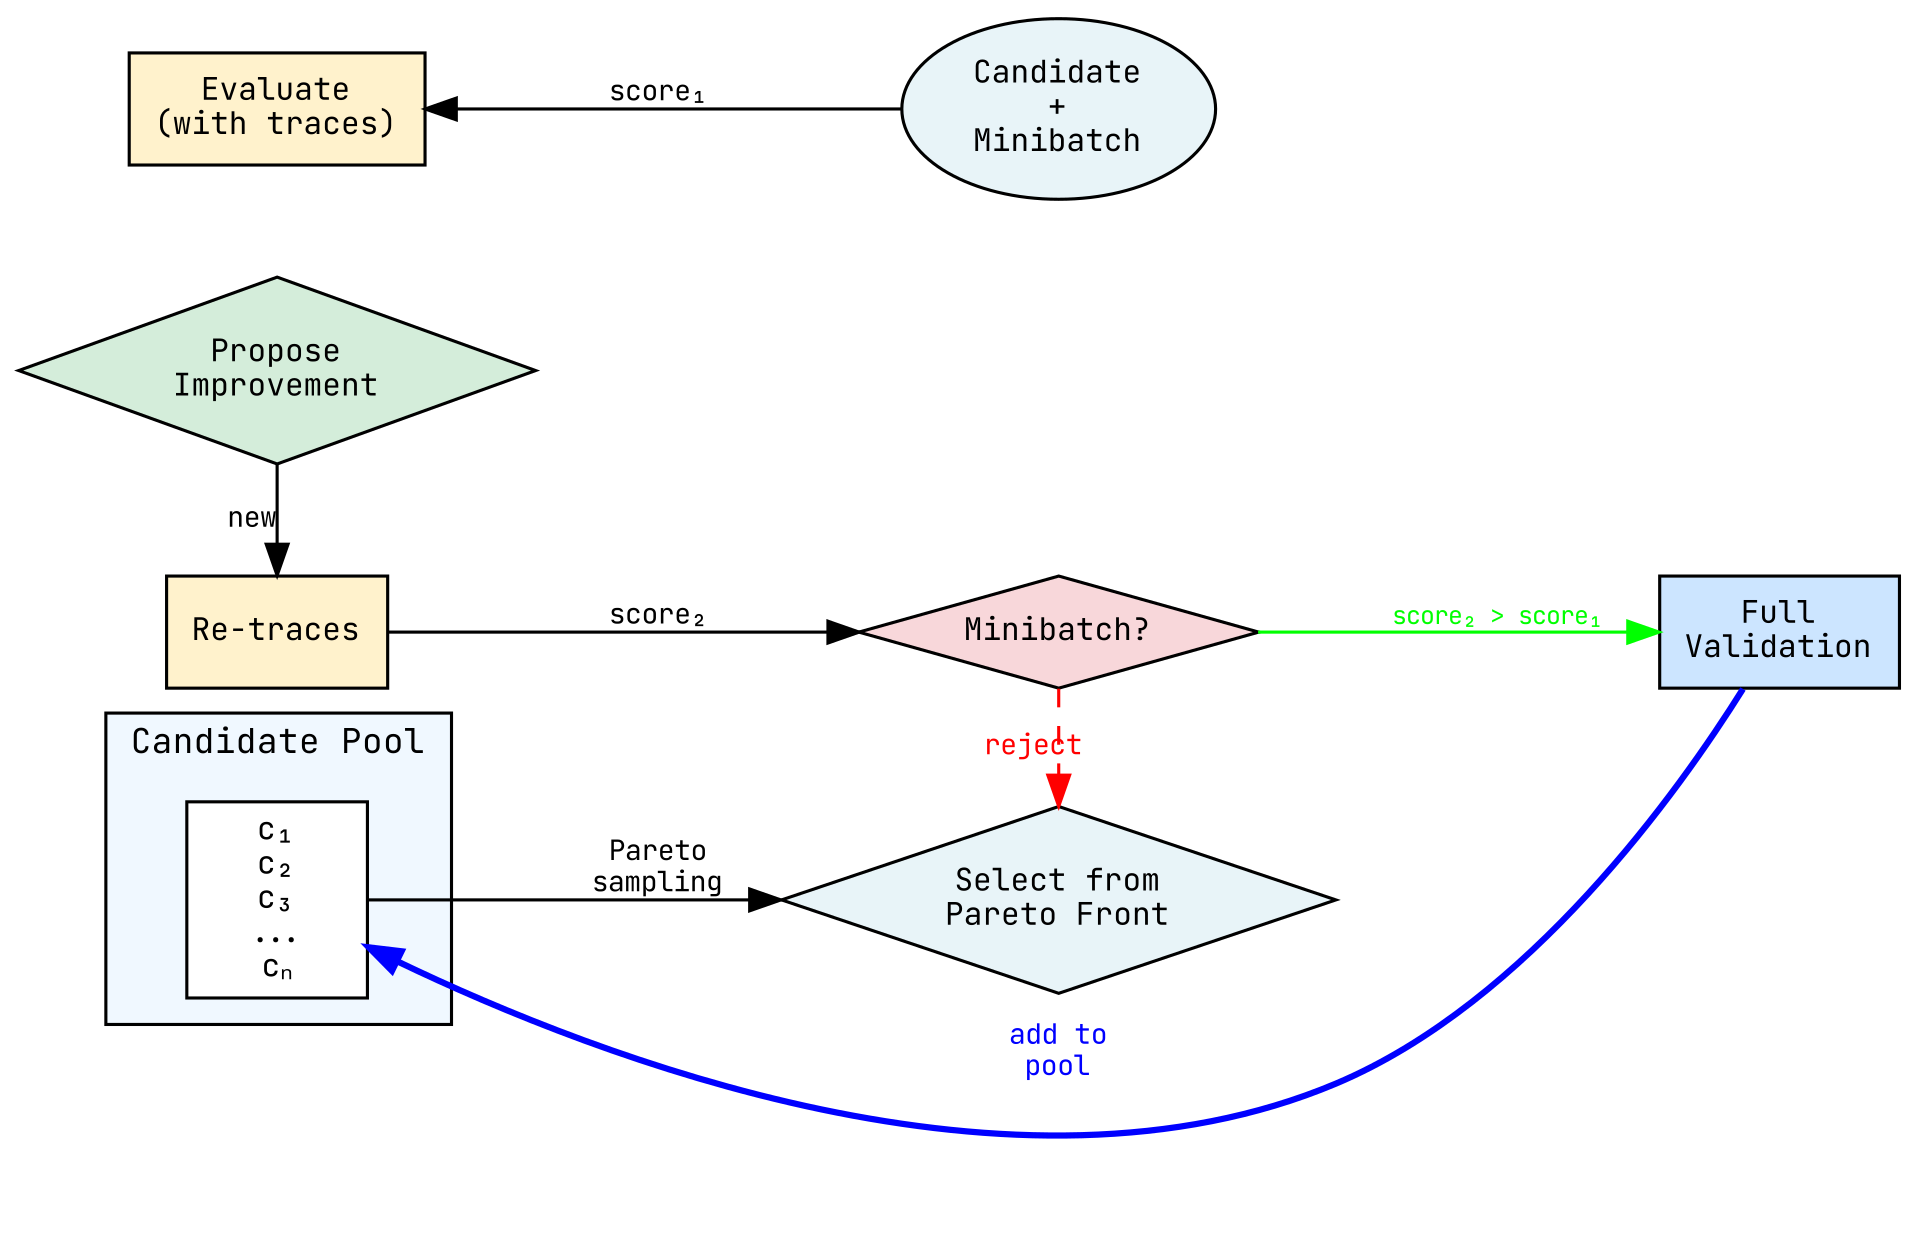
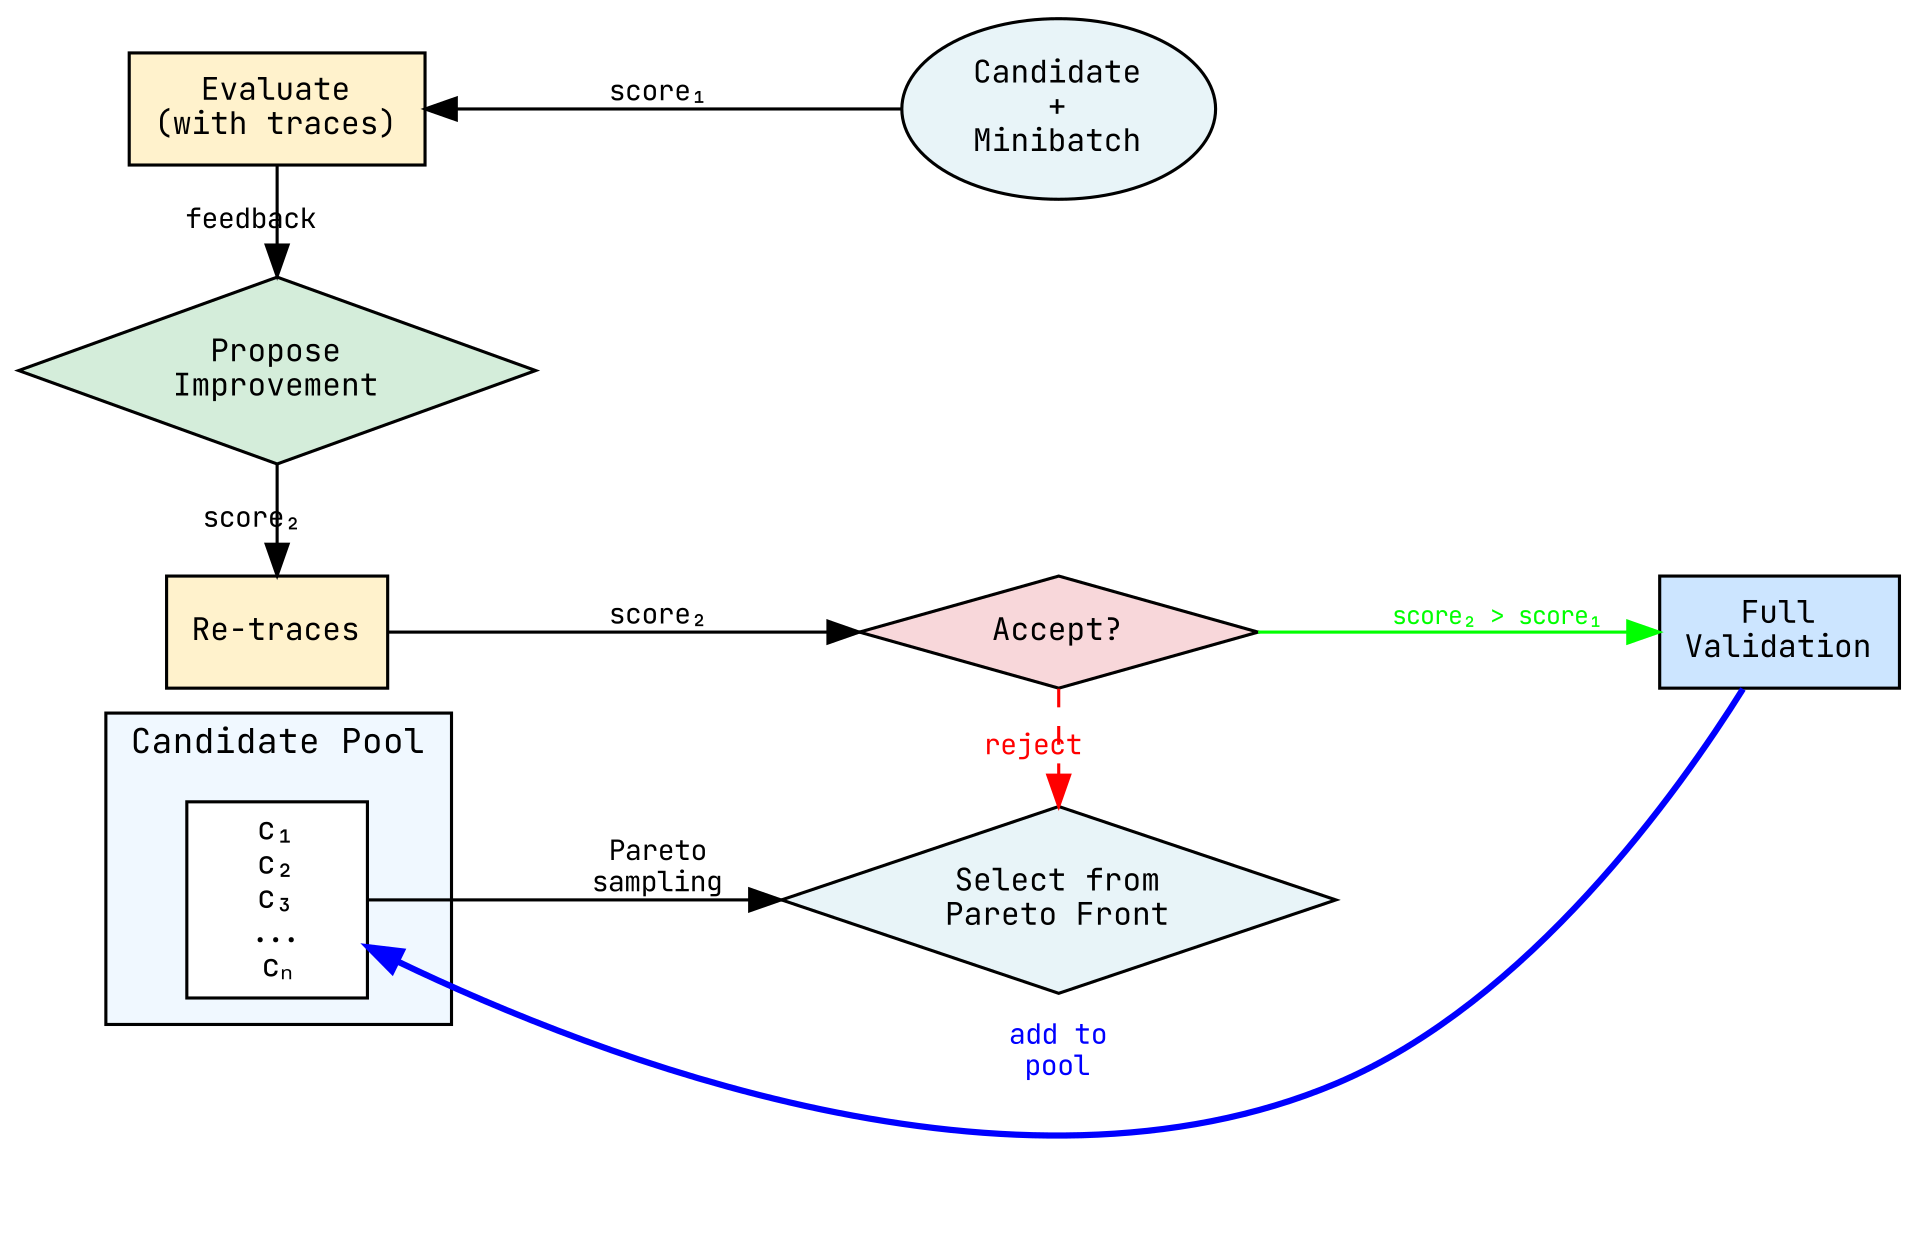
edge "Evaluate (with traces)" -> "Propose Improvement": added, label "feedback"
edge "Propose Improvement" -> "Re-traces": label "new" -> "score₂"
node "Minibatch?": label "Minibatch?" -> "Accept?"
